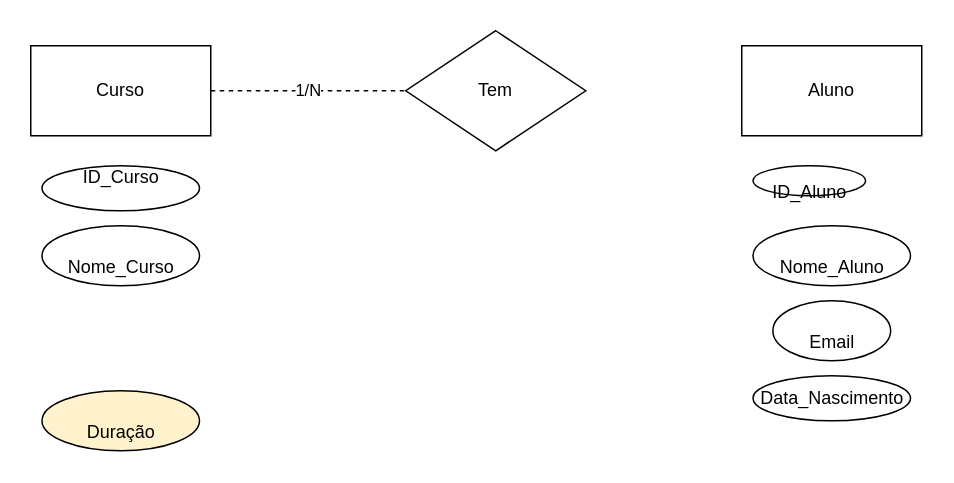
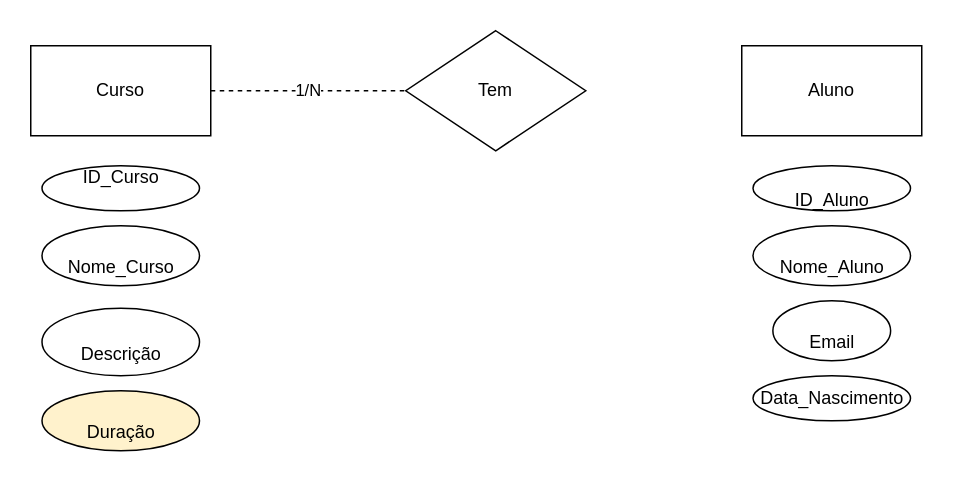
node "ID_Aluno": size 113x30 -> 158x45
node "Descrição": added
